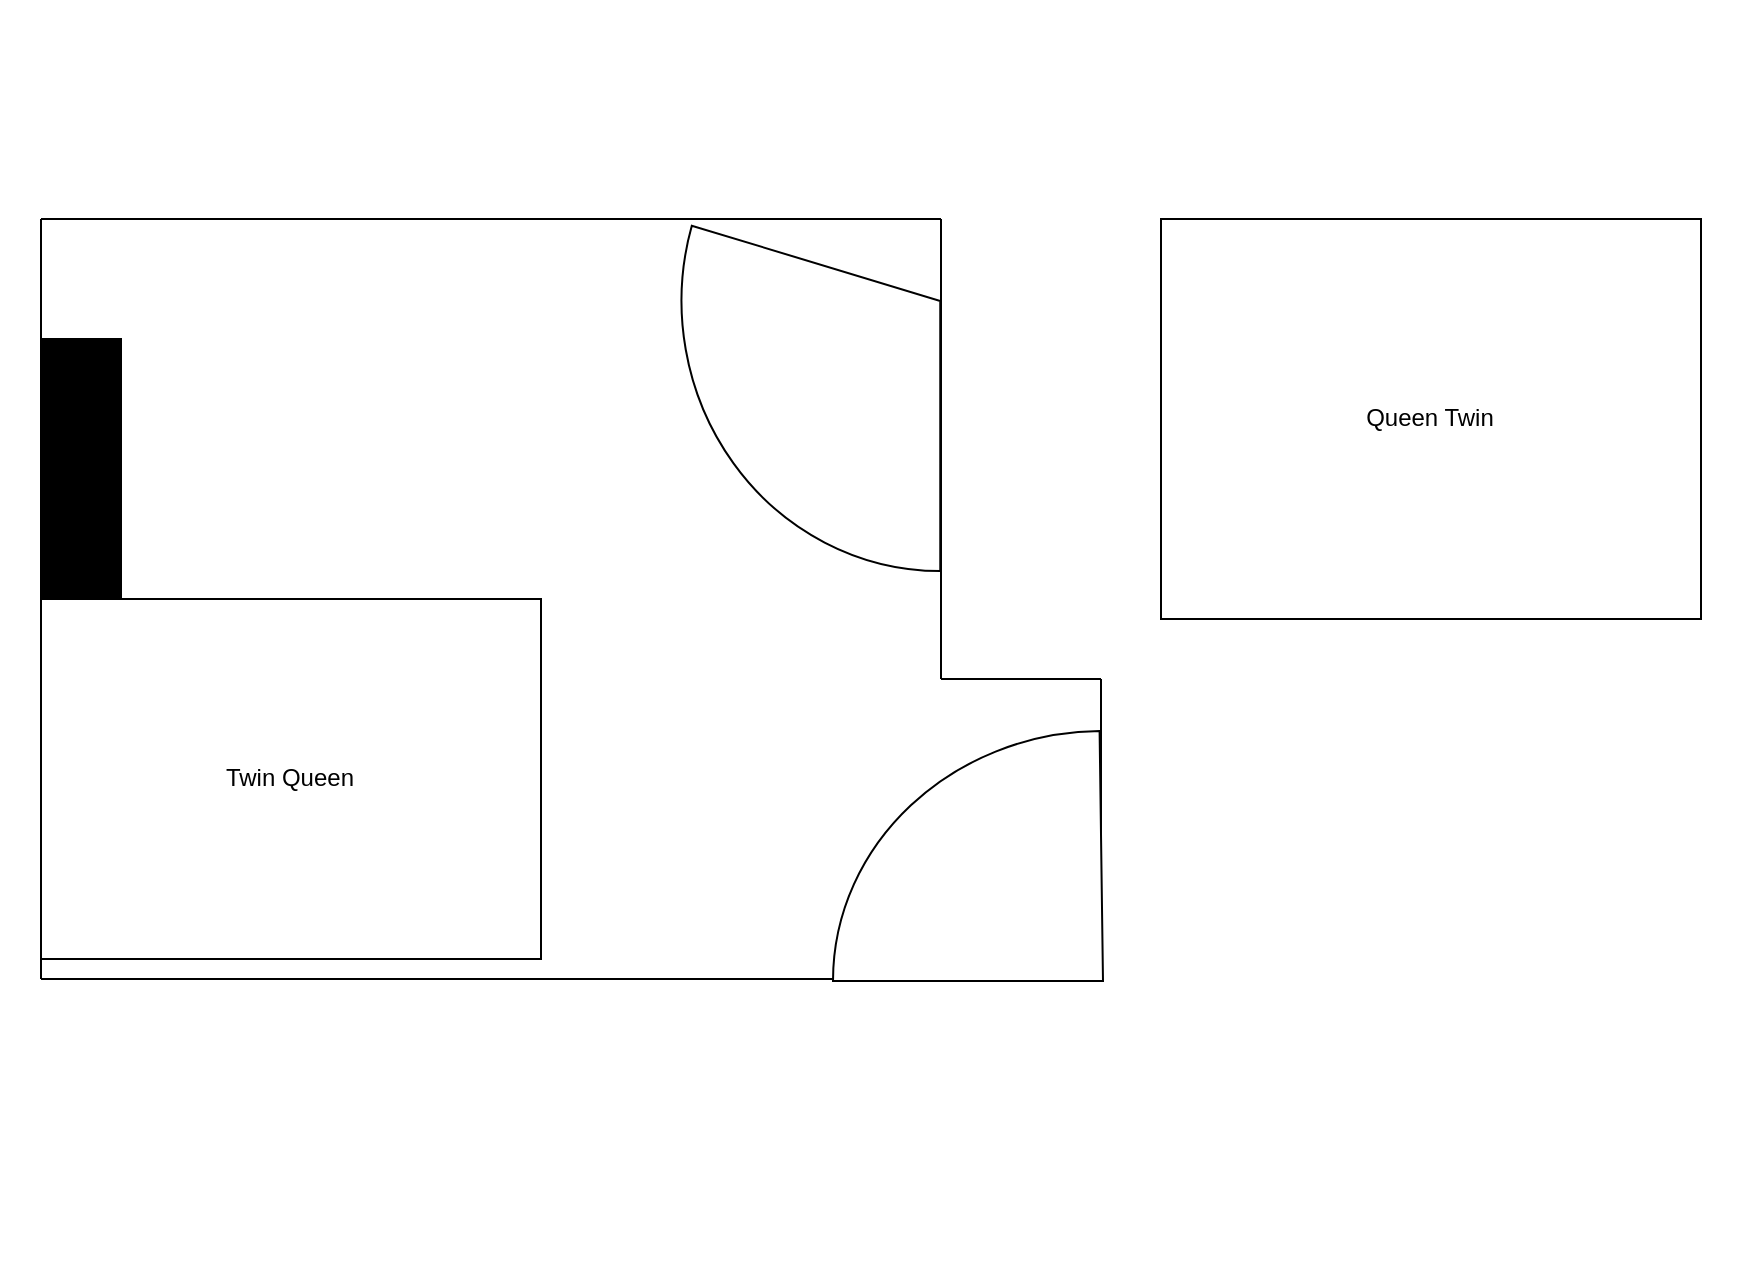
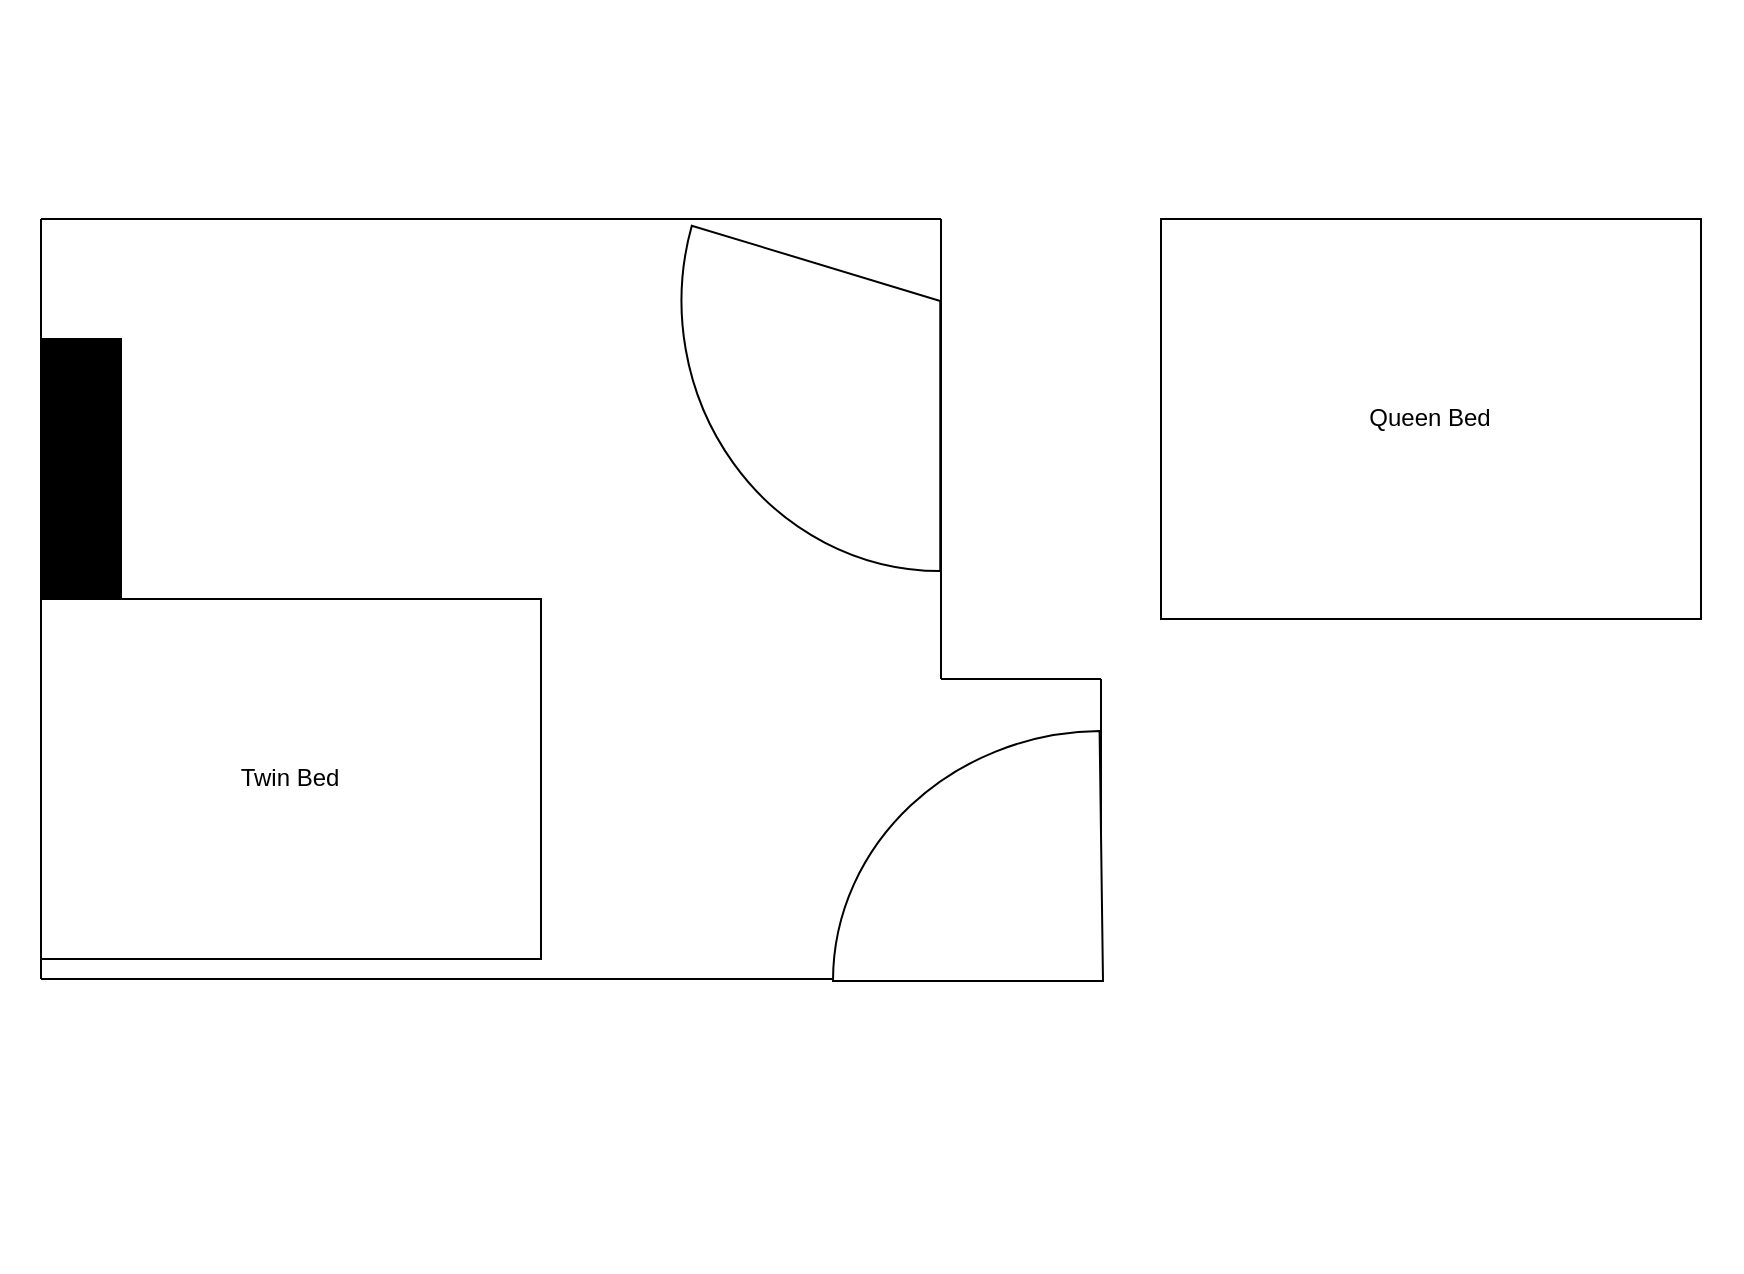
node "Queen Twin": label "Queen Twin" -> "Queen Bed"
node "Twin Queen": label "Twin Queen" -> "Twin Bed"
